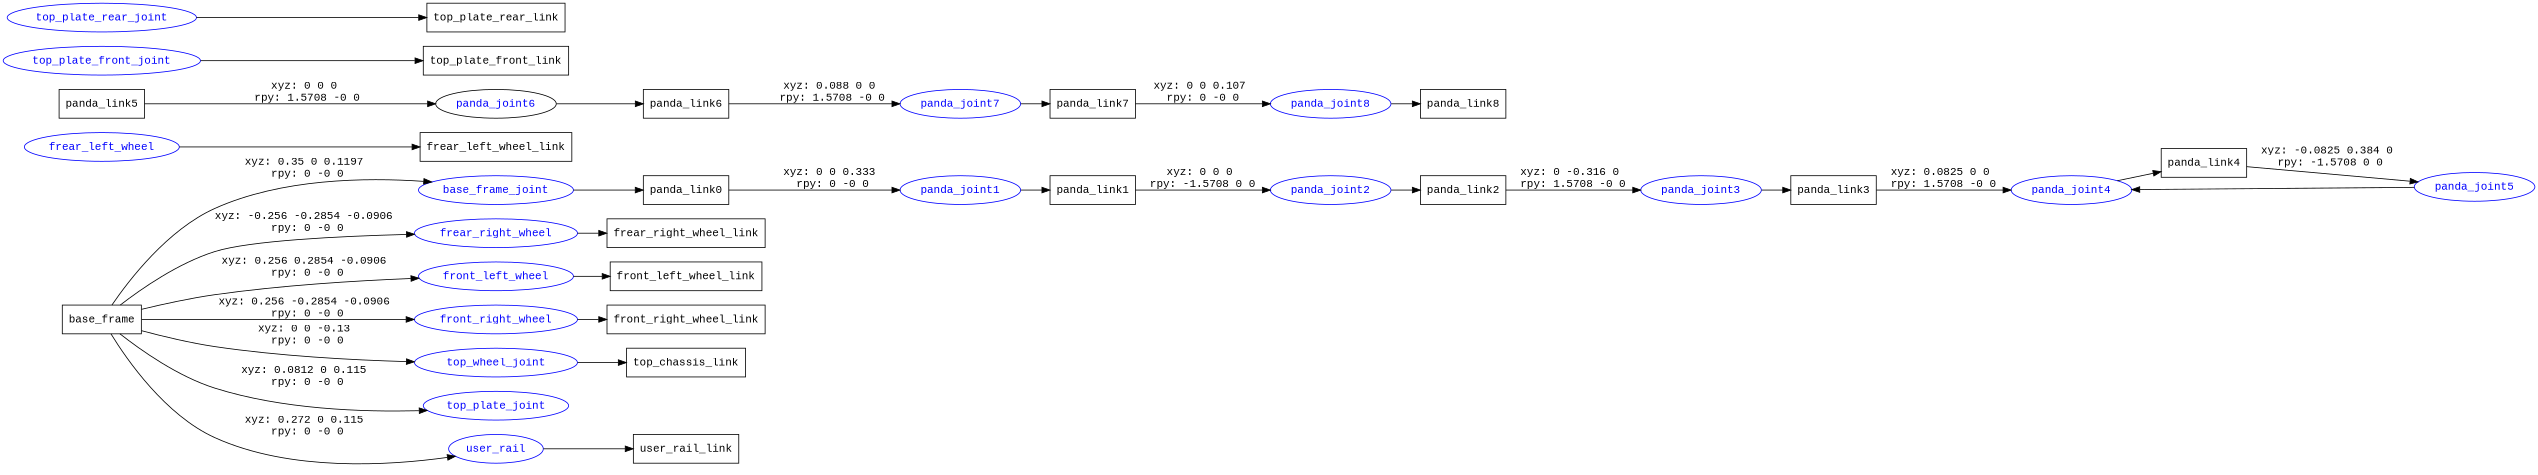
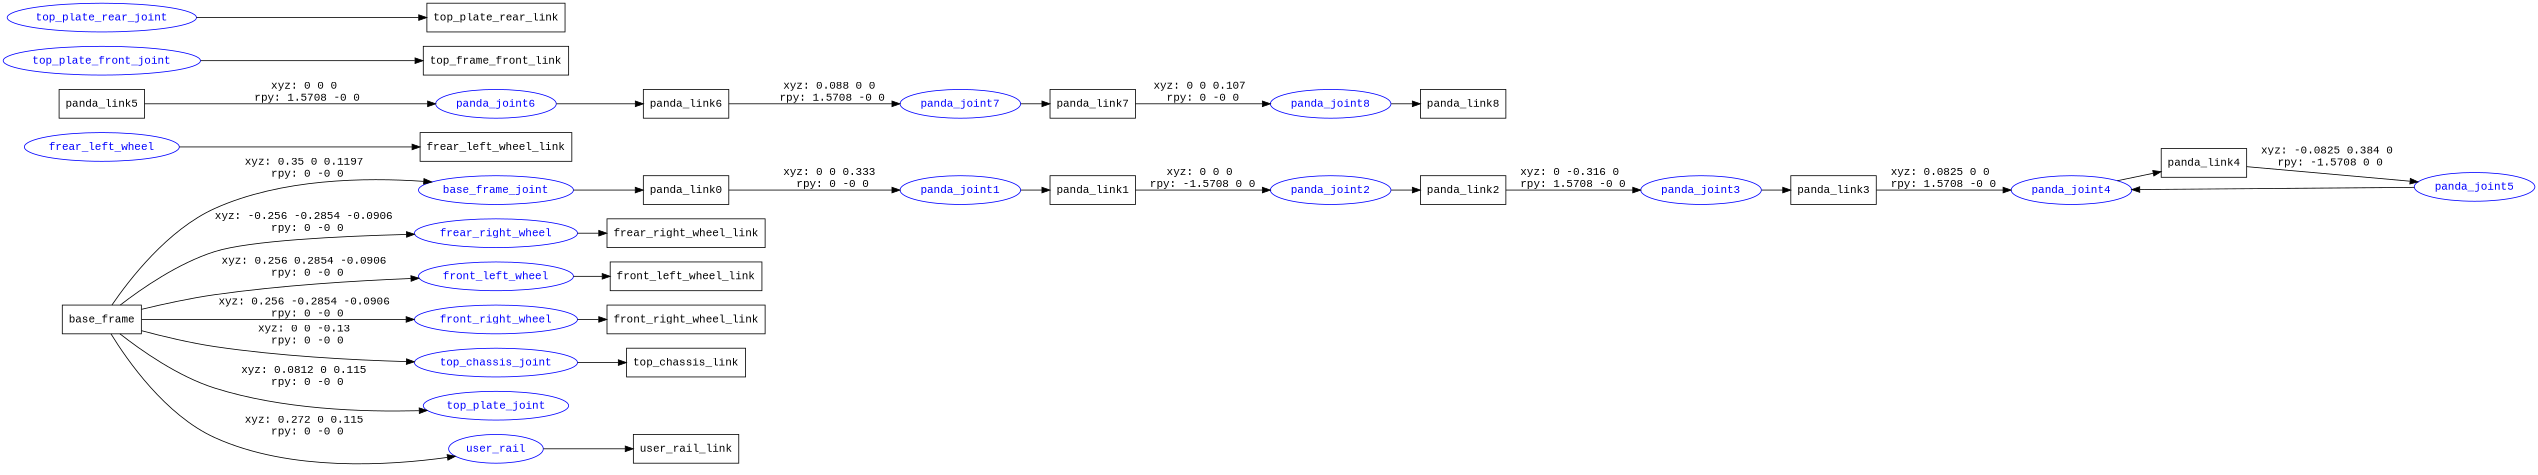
node "top_plate_front_link": label "top_plate_front_link" -> "top_frame_front_link"
node "panda_joint6": color black -> blue
node "top_wheel_joint": label "top_wheel_joint" -> "top_chassis_joint"
